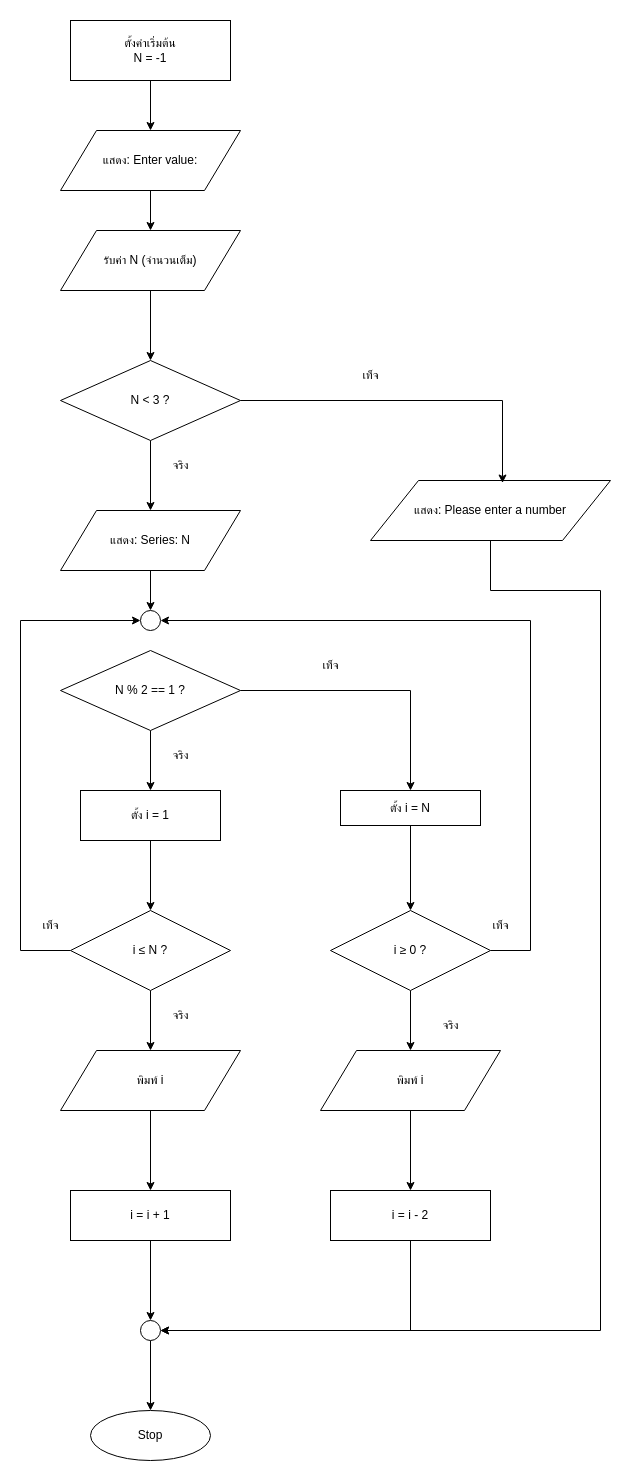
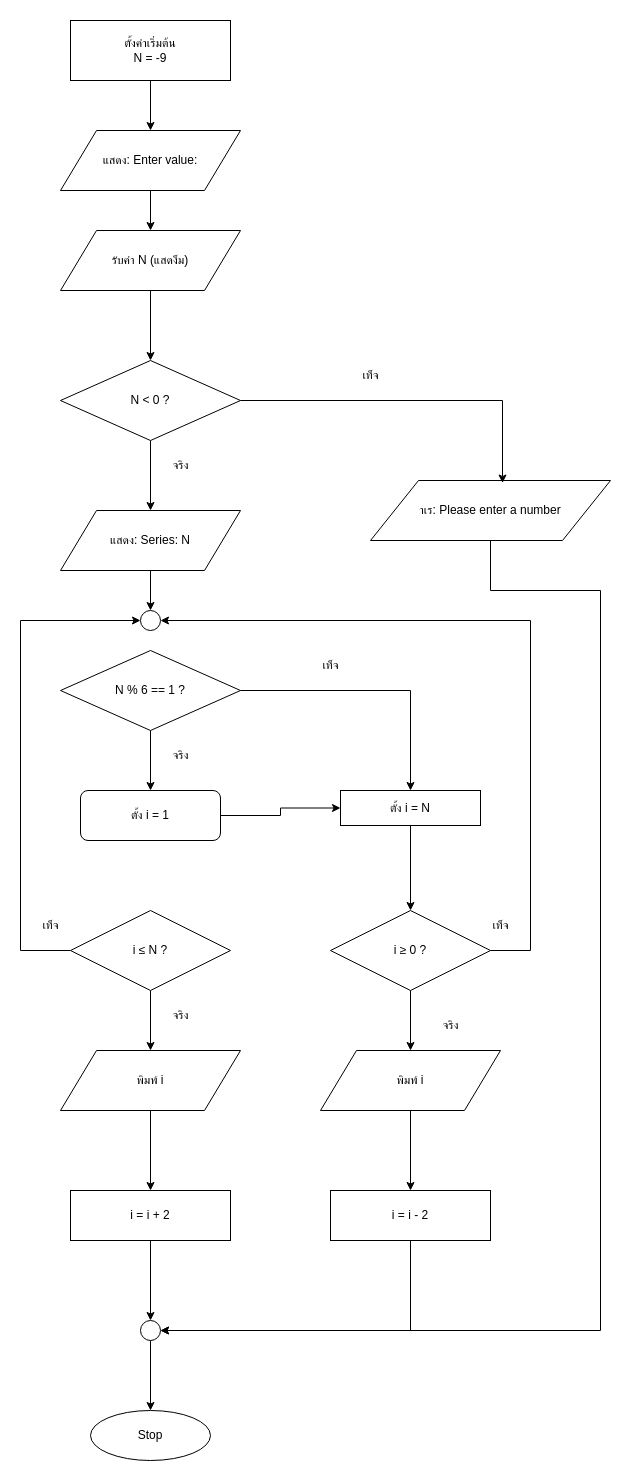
node "ตั้งค่าเริ่มต้น N = -1": label "ตั้งค่าเริ่มต้น N = -1" -> "ตั้งค่าเริ่มต้น N = -9"
node "รับค่า N (จำนวนเต็ม)": label "รับค่า N (จำนวนเต็ม)" -> "รับค่า N (แสดง็ม)"
node "N < 3 ?": label "N < 3 ?" -> "N < 0 ?"
node "แสดง: Please enter a number": label "แสดง: Please enter a number" -> "าเร: Please enter a number"
node "N % 2 == 1 ?": label "N % 2 == 1 ?" -> "N % 6 == 1 ?"
node "ตั้ง i = 1": shape rectangle -> rounded rectangle
edge "ตั้ง i = 1" -> "i ≤ N ?": now "ตั้ง i = 1" -> "ตั้ง i = N"
node "i = i + 1": label "i = i + 1" -> "i = i + 2"
